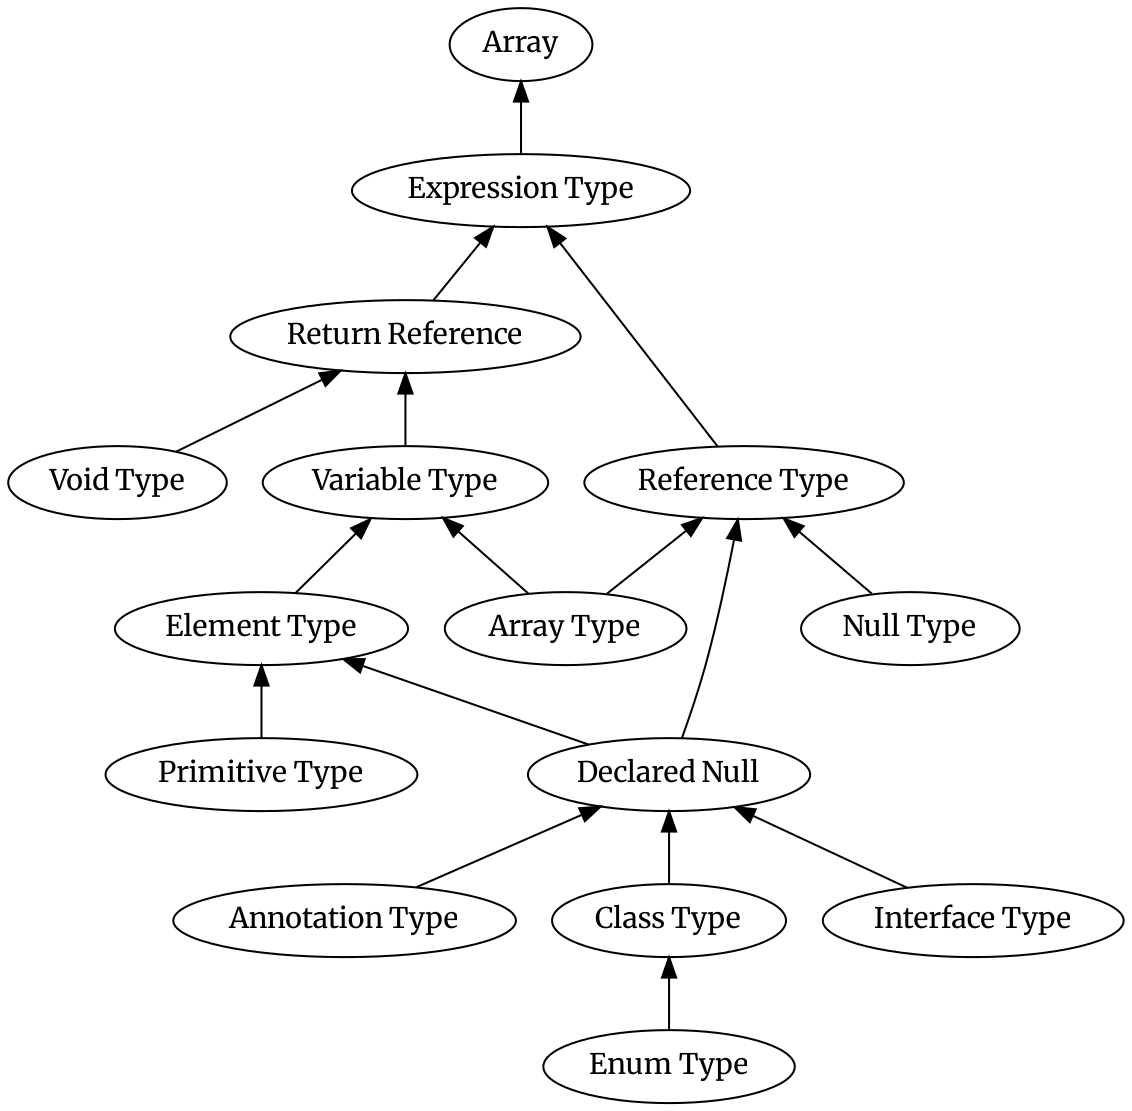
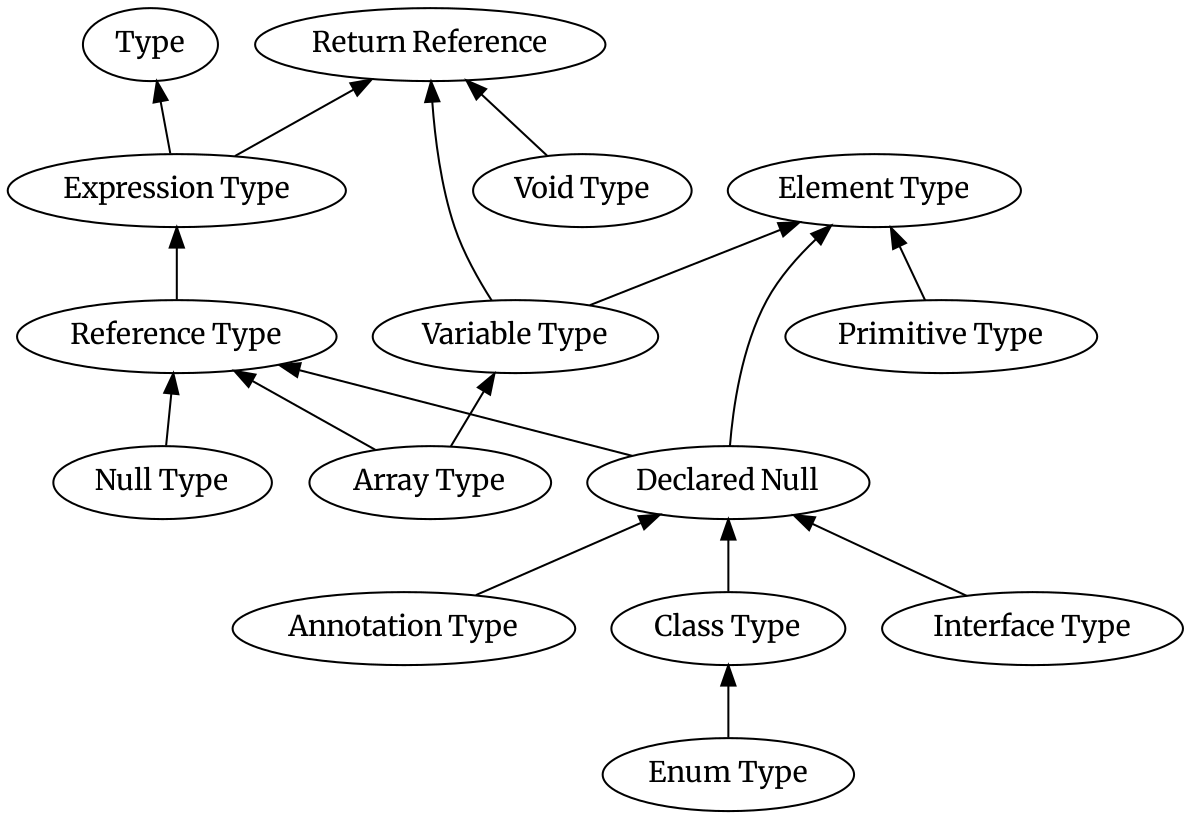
node "Array": label "Array" -> "Type"
edge "Return Reference" -> "Expression Type": reversed
edge "Element Type" -> "Variable Type": reversed
